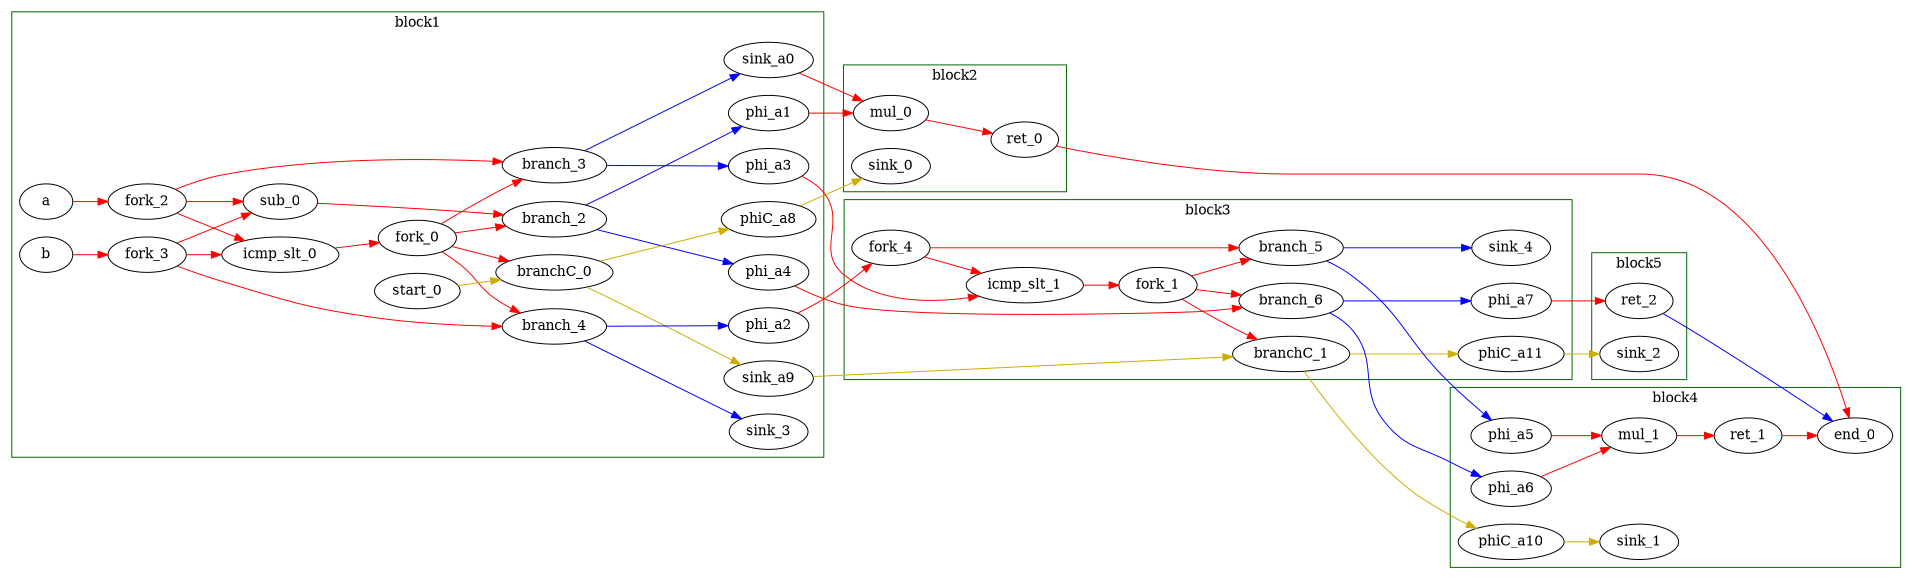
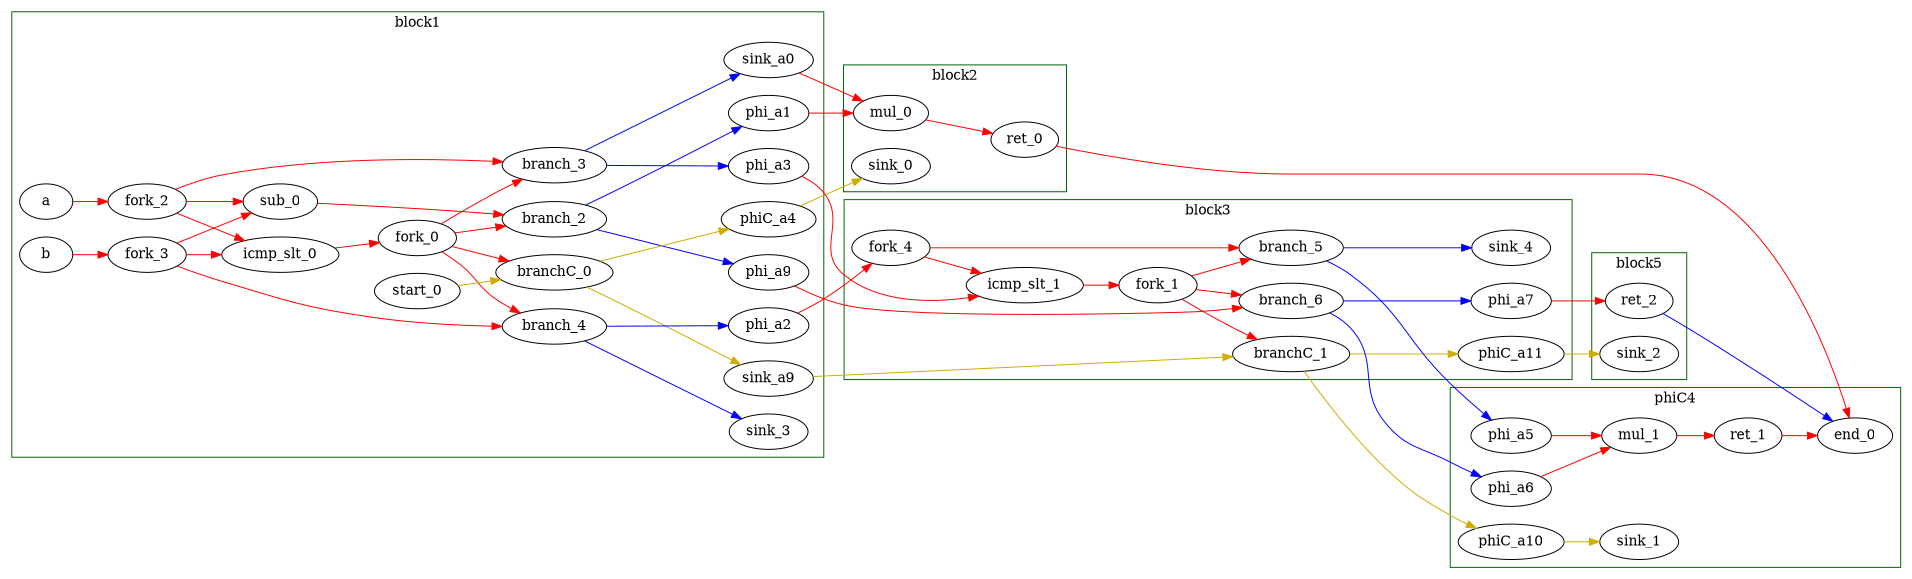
node "phiC_a8": label "phiC_a8" -> "phiC_a4"
node "phi_a4": label "phi_a4" -> "phi_a9"
cluster "block4": label "block4" -> "phiC4"
